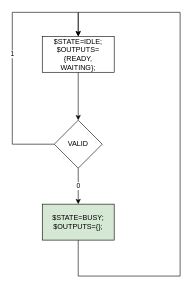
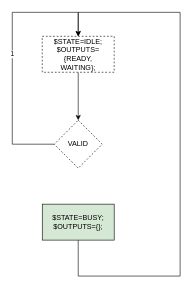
node "$STATE=IDLE; $OUTPUTS={READY, WAITING};": style solid -> dashed
node "VALID": style solid -> dashed
edge "VALID" -> "$STATE=BUSY; $OUTPUTS={};": removed, label "0"
